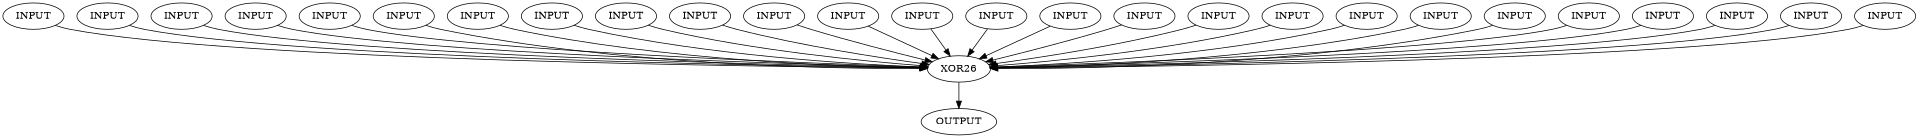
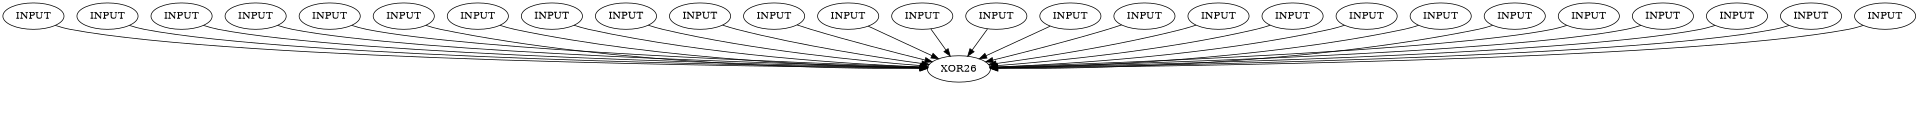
node "OUTPUT": removed
